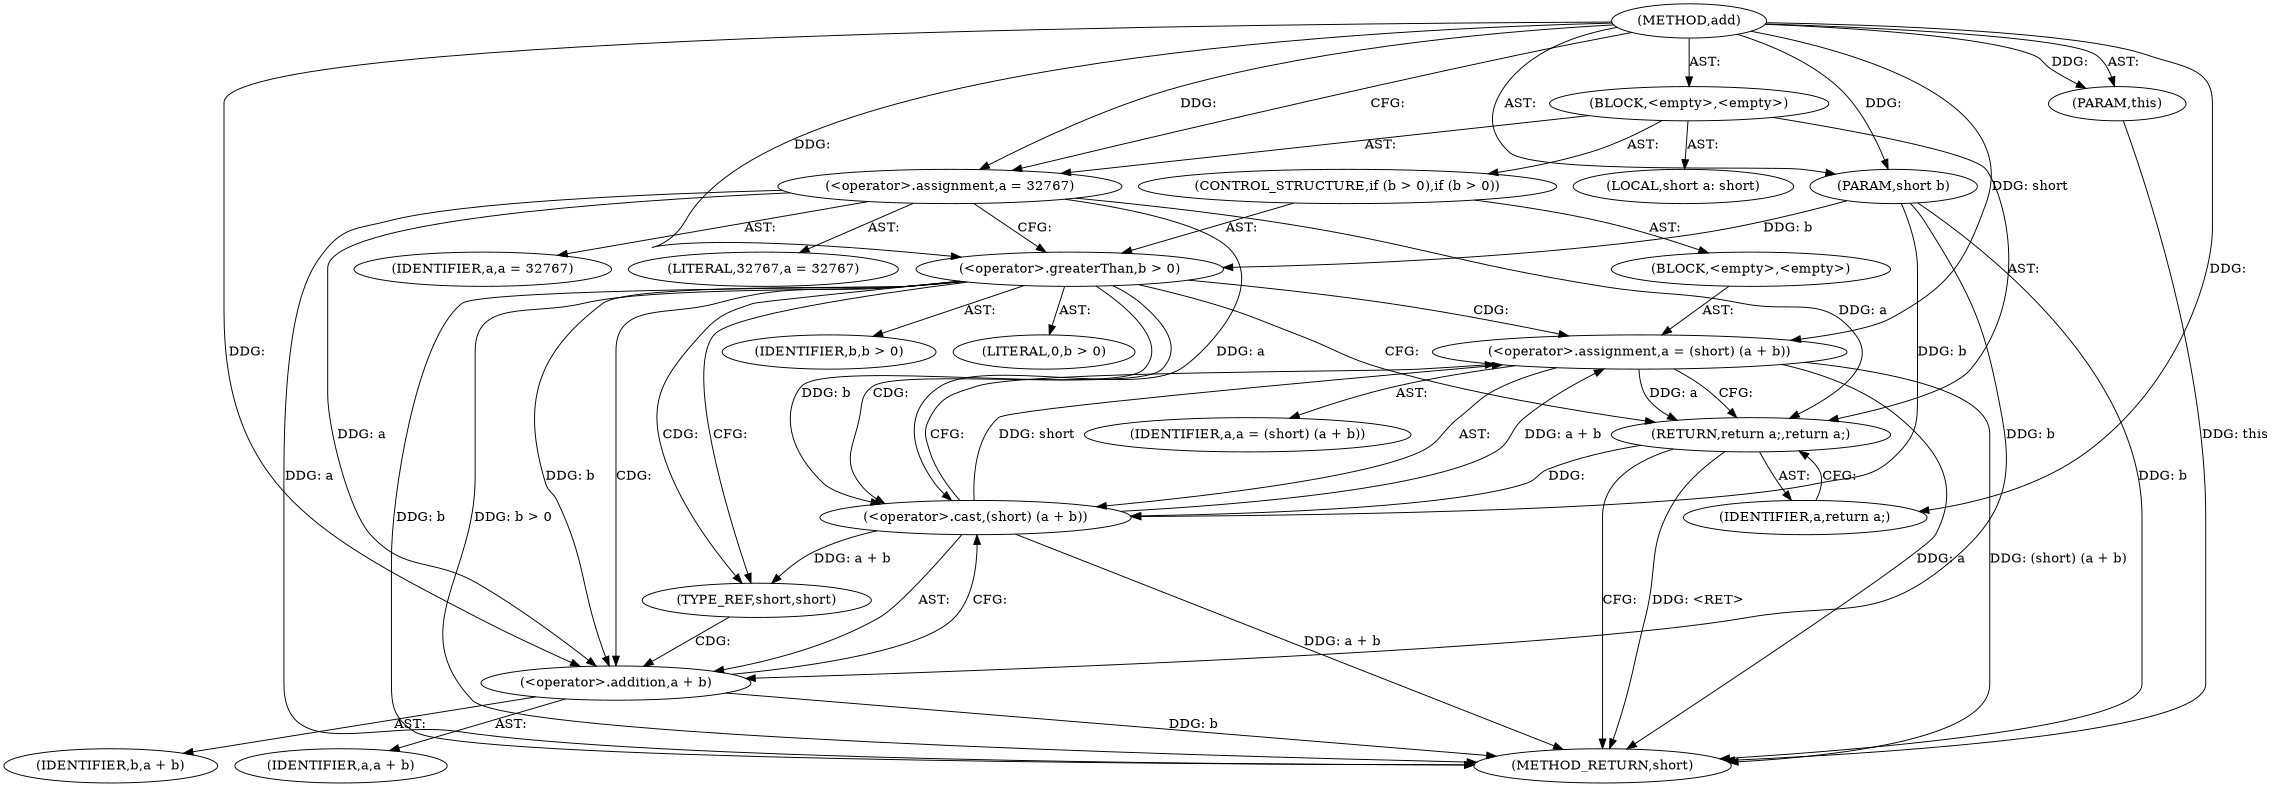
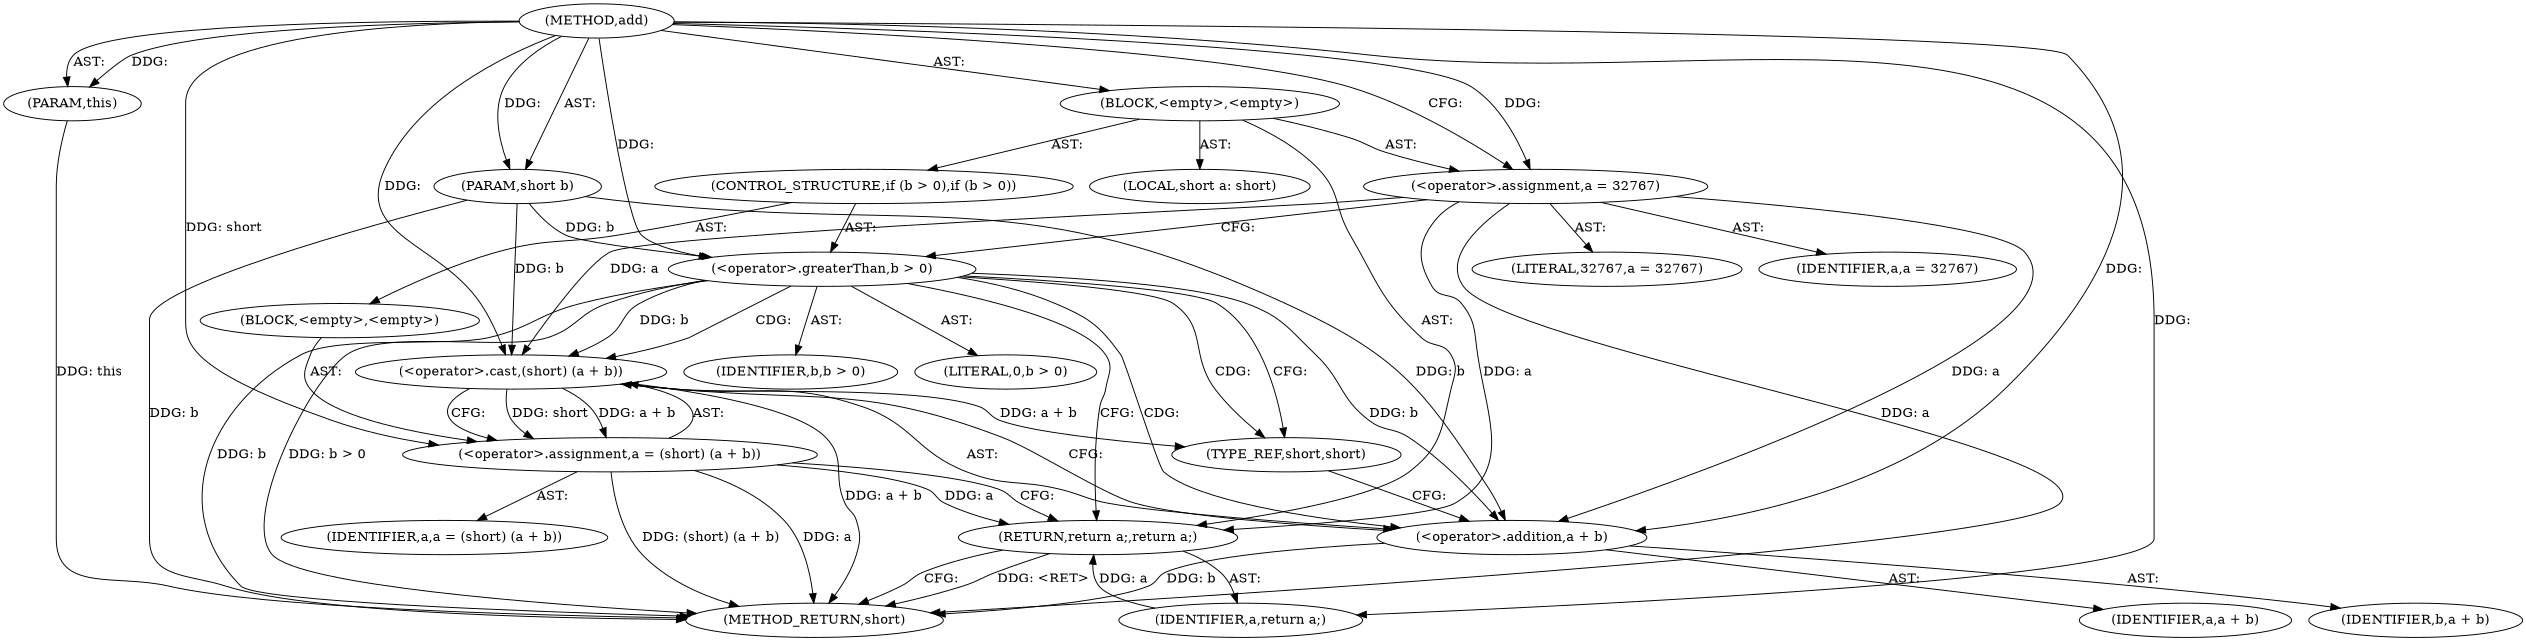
edge "(<operator>.greaterThan,b > 0)" -> "(<operator>.assignment,a = (short) (a + b))": removed, label "CDG:"
edge "(IDENTIFIER,a,return a;)" -> "(RETURN,return a;,return a;)": label "CFG: " -> "DDG: a"
edge "(RETURN,return a;,return a;)" -> "(<operator>.cast,(short) (a + b))": now "(METHOD,add)" -> "(<operator>.cast,(short) (a + b))"
edge "(TYPE_REF,short,short)" -> "(<operator>.addition,a + b)": label "CDG: " -> "CFG: "
